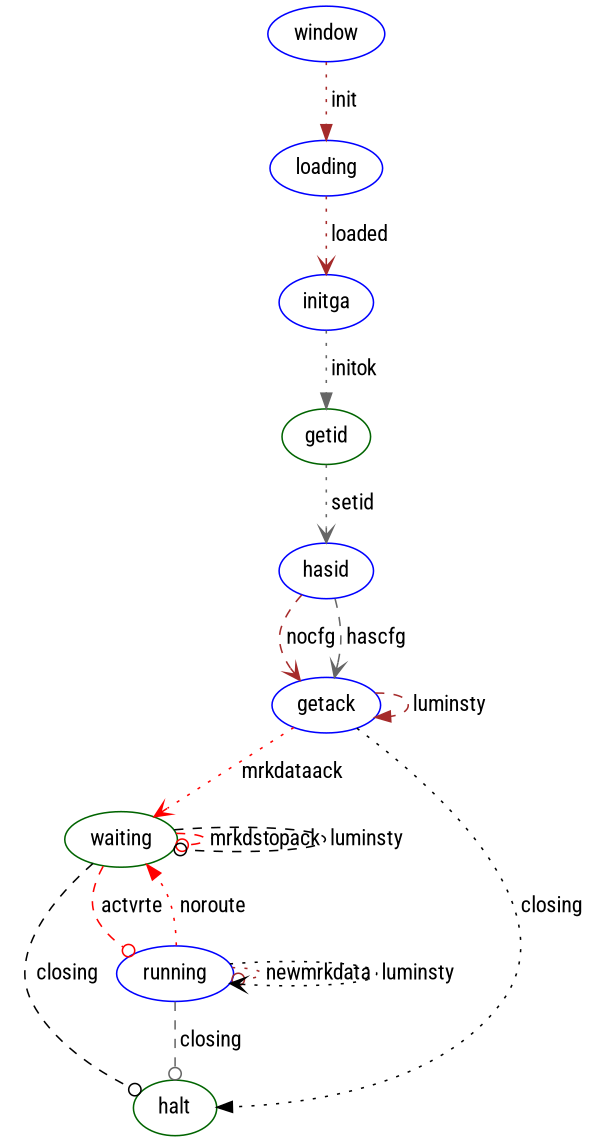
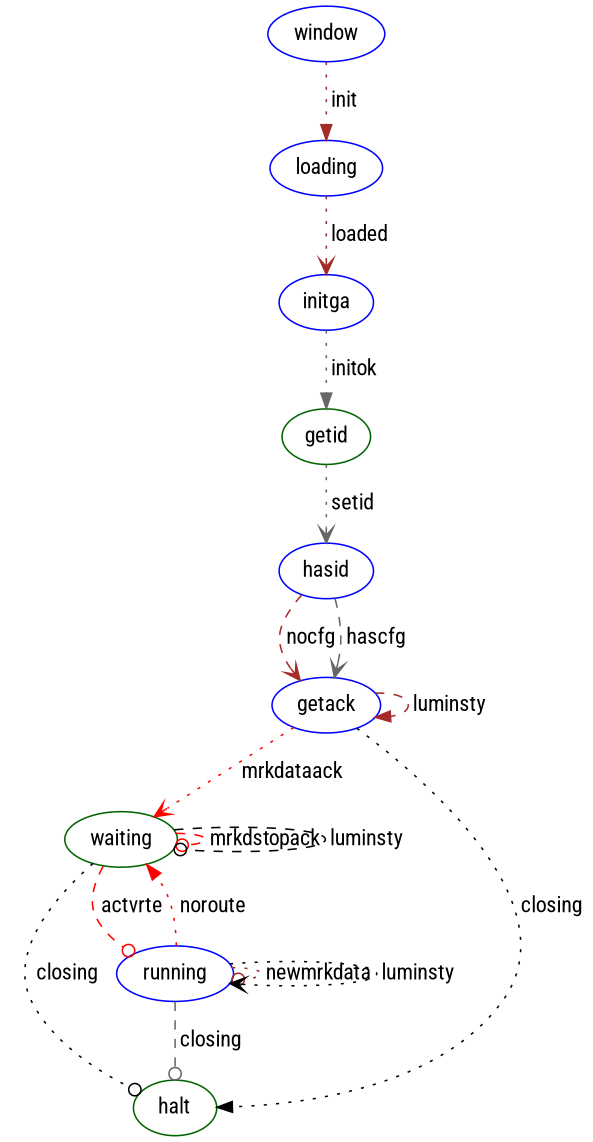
edge "waiting" -> "halt": style dashed -> dotted
